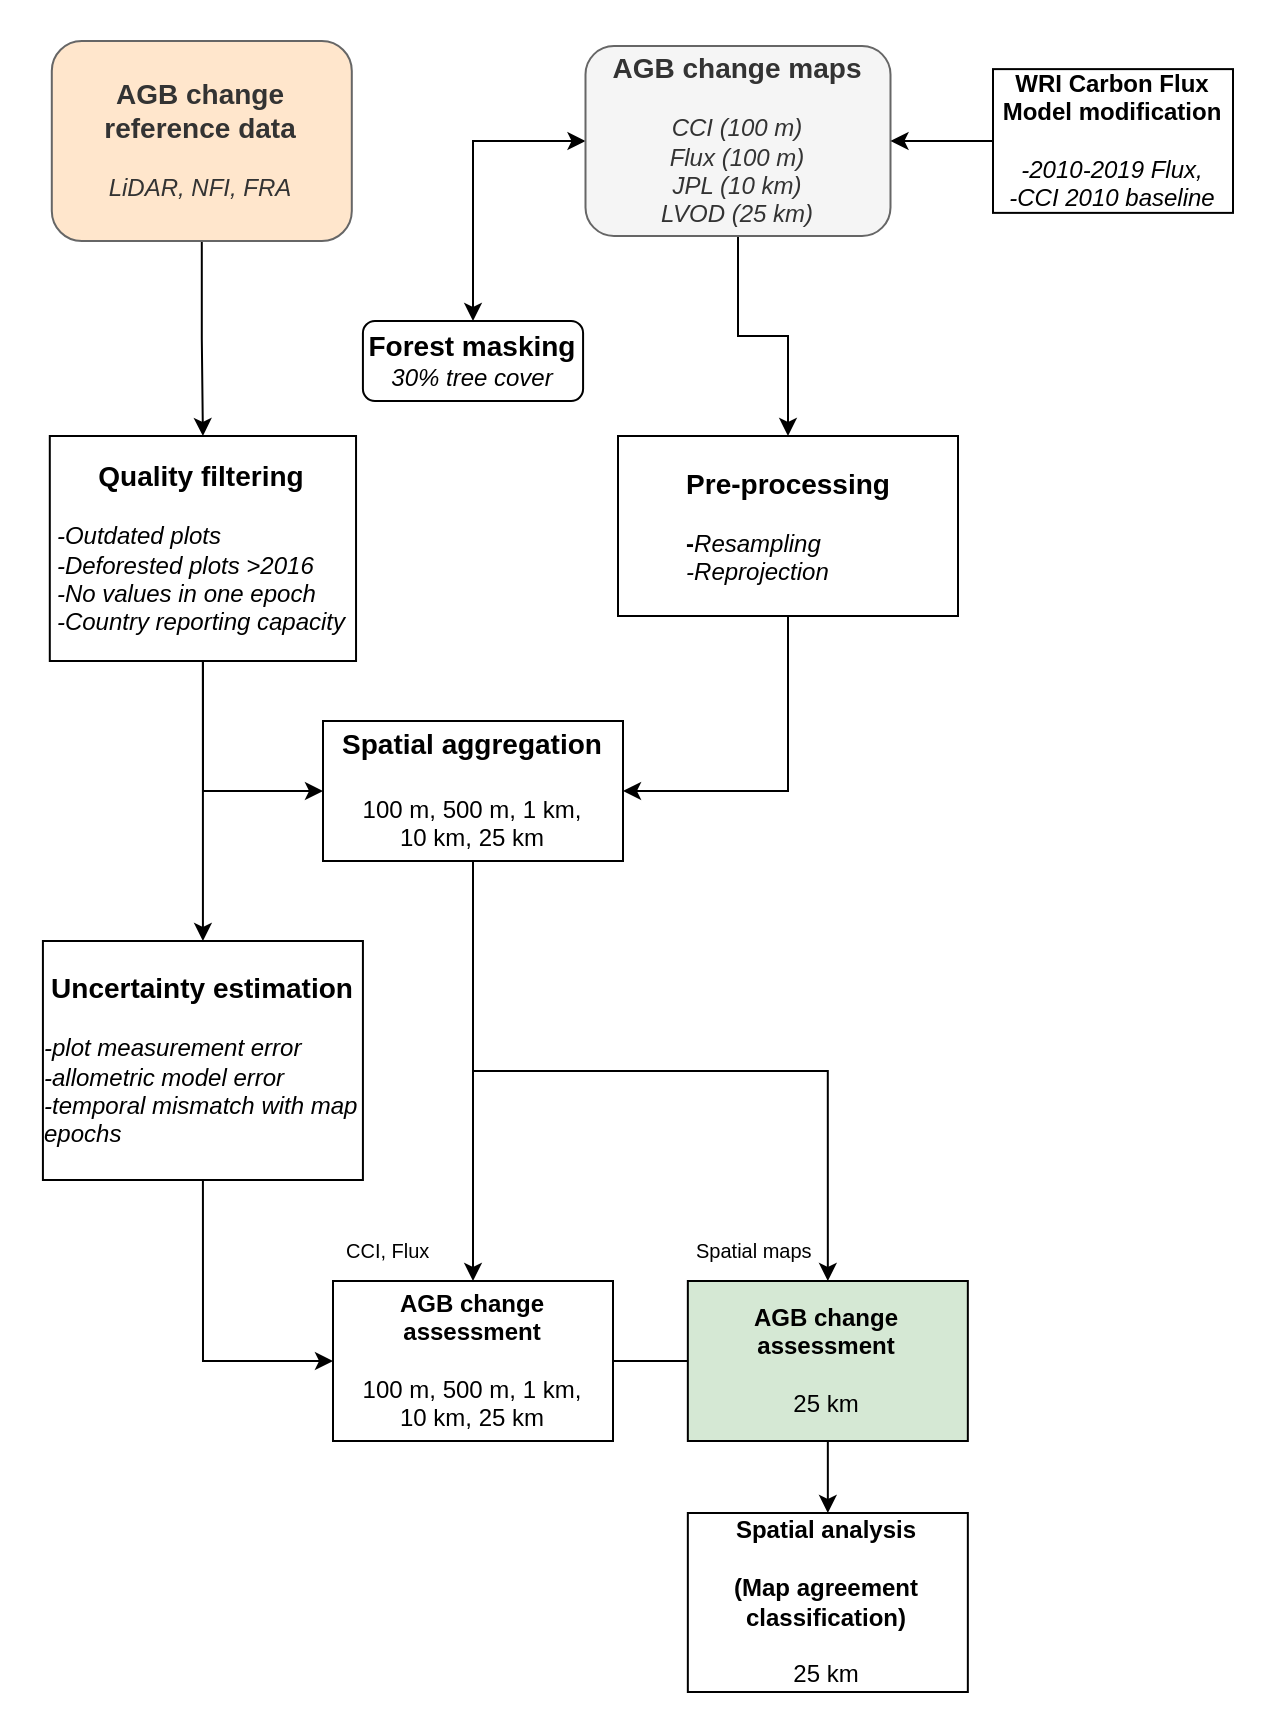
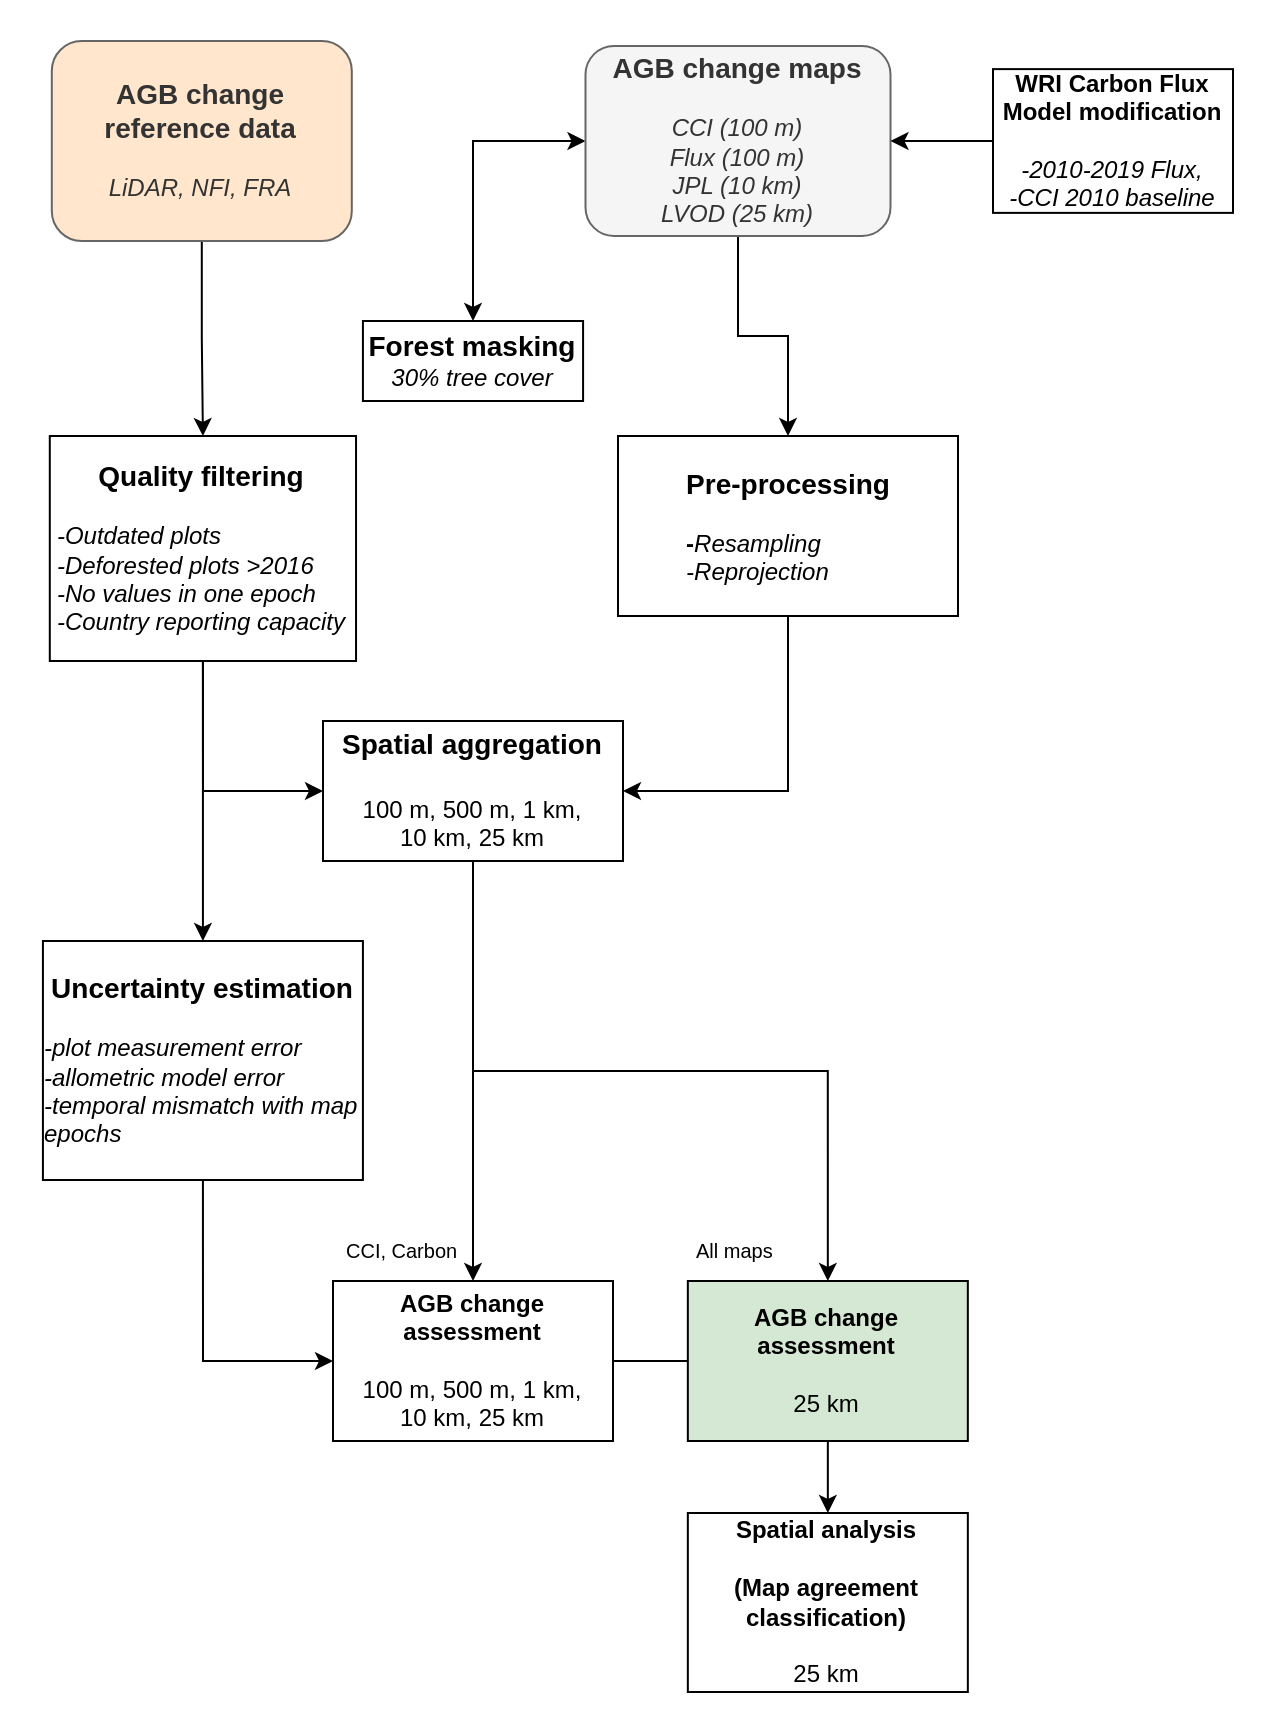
node "Forest masking 30% tree cover": shape rounded rectangle -> rectangle
node "CCI, Flux": label "CCI, Flux" -> "CCI, Carbon"
node "Spatial maps": label "Spatial maps" -> "All maps"
